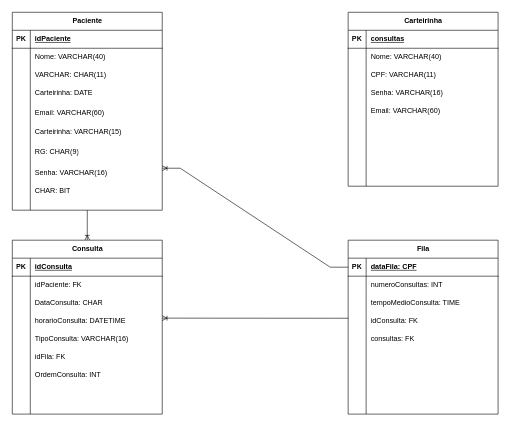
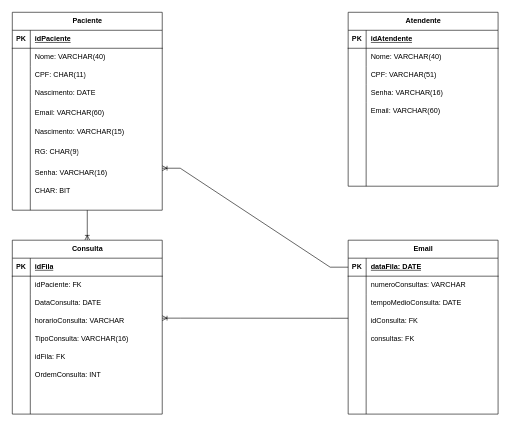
node "Carteirinha": label "Carteirinha" -> "Atendente"
node "consultas": label "consultas" -> "idAtendente"
node "VARCHAR: CHAR(11)": label "VARCHAR: CHAR(11)" -> "CPF: CHAR(11)"
node "CPF: VARCHAR(11)": label "CPF: VARCHAR(11)" -> "CPF: VARCHAR(51)"
node "Carteirinha: DATE": label "Carteirinha: DATE" -> "Nascimento: DATE"
node "Carteirinha: VARCHAR(15)": label "Carteirinha: VARCHAR(15)" -> "Nascimento: VARCHAR(15)"
node "Fila": label "Fila" -> "Email"
node "idConsulta": label "idConsulta" -> "idFila"
node "dataFila: CPF": label "dataFila: CPF" -> "dataFila: DATE"
node "numeroConsultas: INT": label "numeroConsultas: INT" -> "numeroConsultas: VARCHAR"
node "DataConsulta: CHAR": label "DataConsulta: CHAR" -> "DataConsulta: DATE"
node "tempoMedioConsulta: TIME": label "tempoMedioConsulta: TIME" -> "tempoMedioConsulta: DATE"
node "horarioConsulta: DATETIME": label "horarioConsulta: DATETIME" -> "horarioConsulta: VARCHAR"
